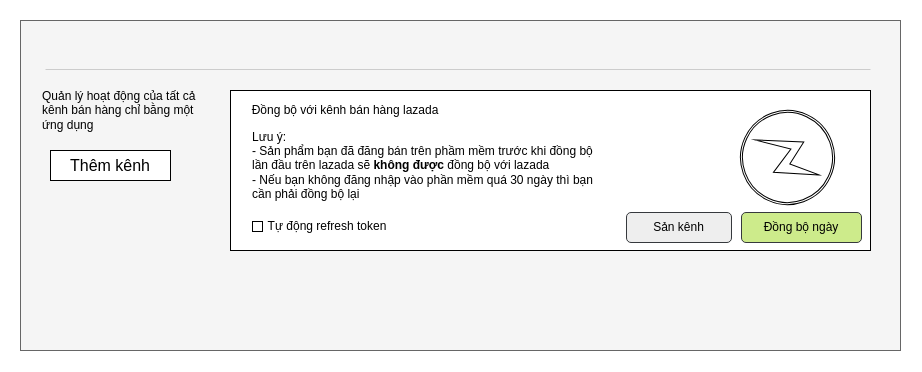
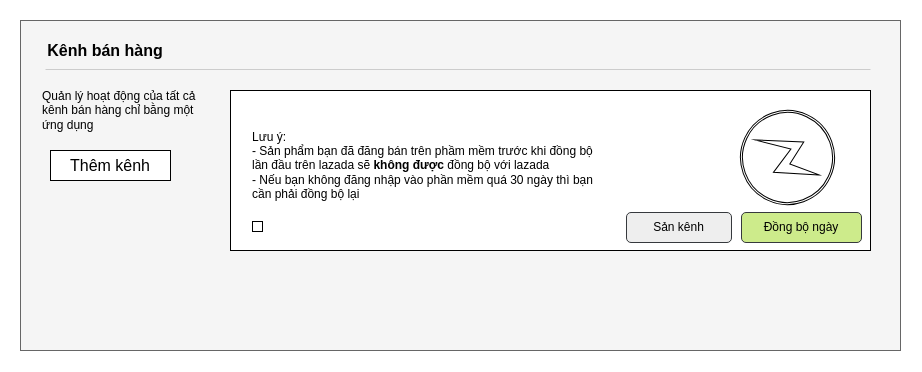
node "Kênh bán hàng": added
node "Đồng bộ với kênh bán hàng lazada": removed
node "Tự động refresh token": removed
